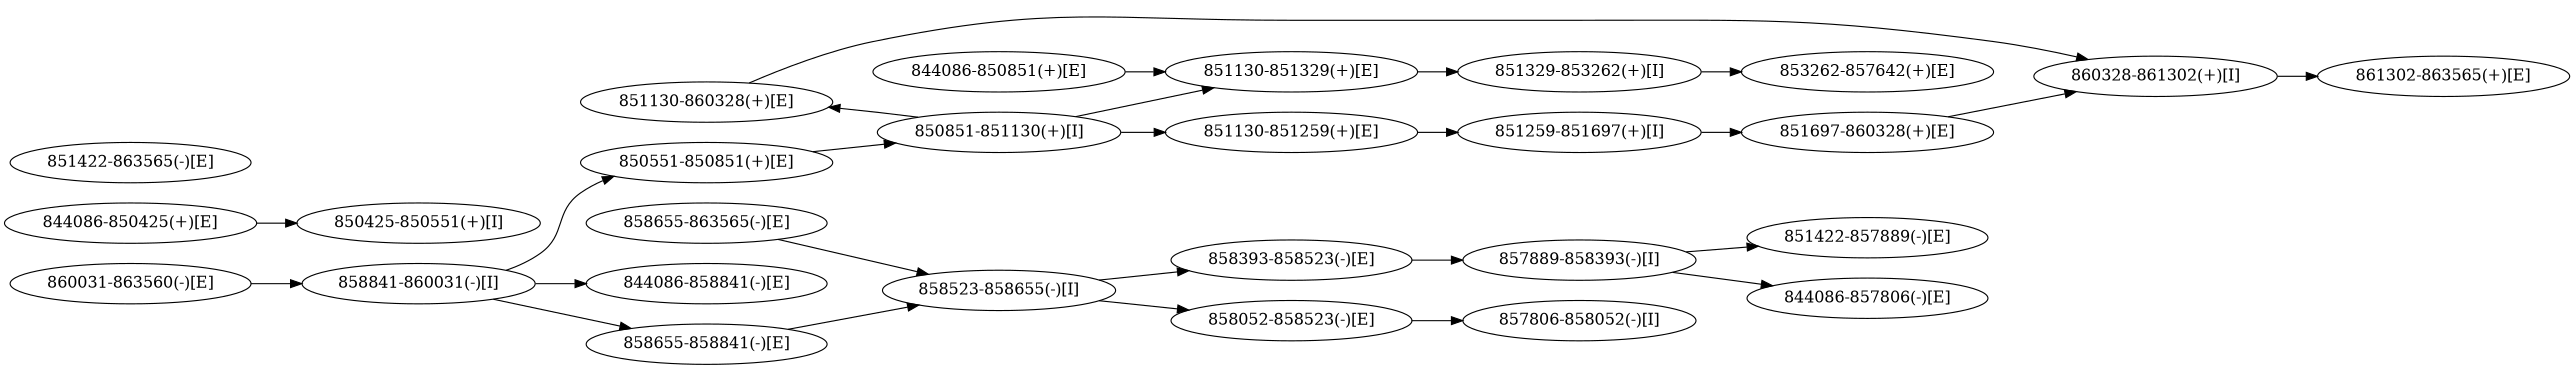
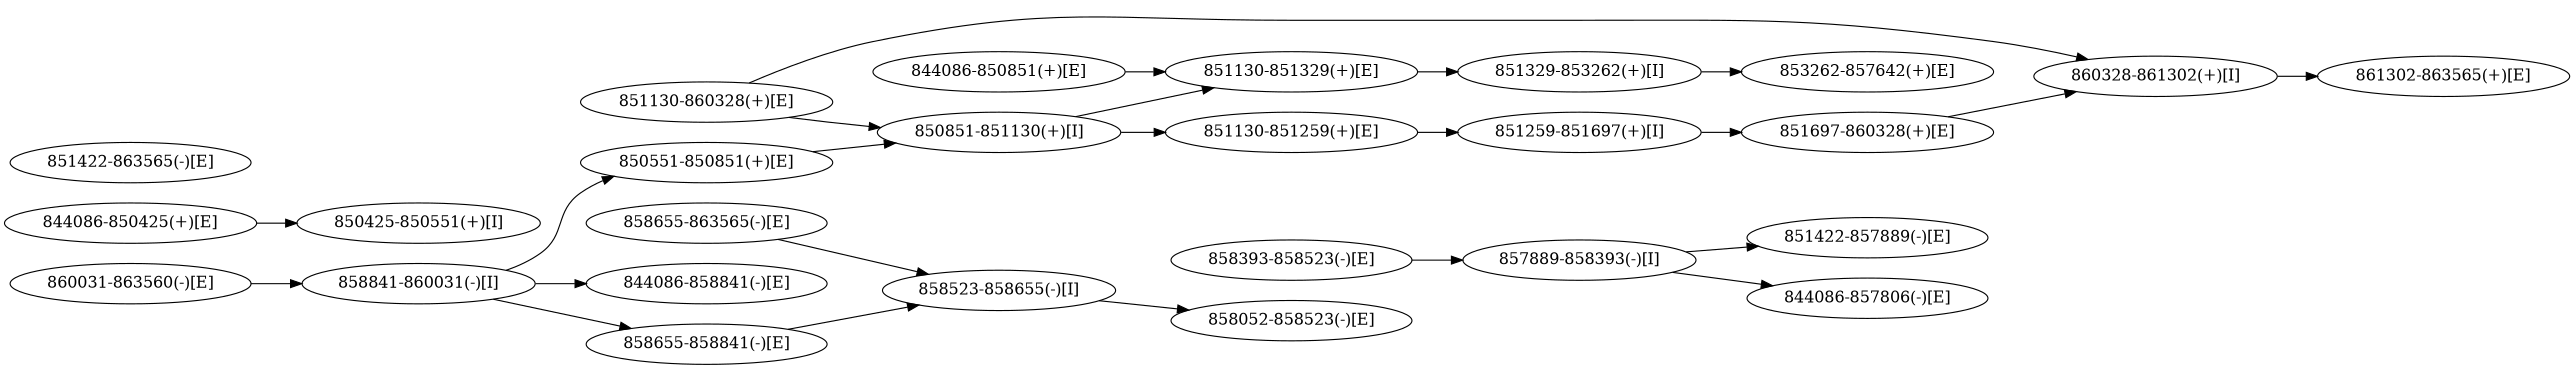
edge "850851-851130(+)[I]" -> "851130-860328(+)[E]": reversed
edge "858523-858655(-)[I]" -> "858393-858523(-)[E]": removed
node "857806-858052(-)[I]": removed
